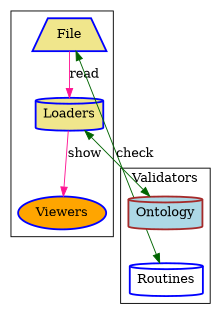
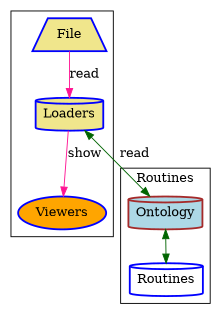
edge "File" -- "Routines": now "Ontology" -- "Routines"
edge "Loaders" -- "Ontology": label "check" -> "read"
cluster "Validators": label "Validators" -> "Routines"
